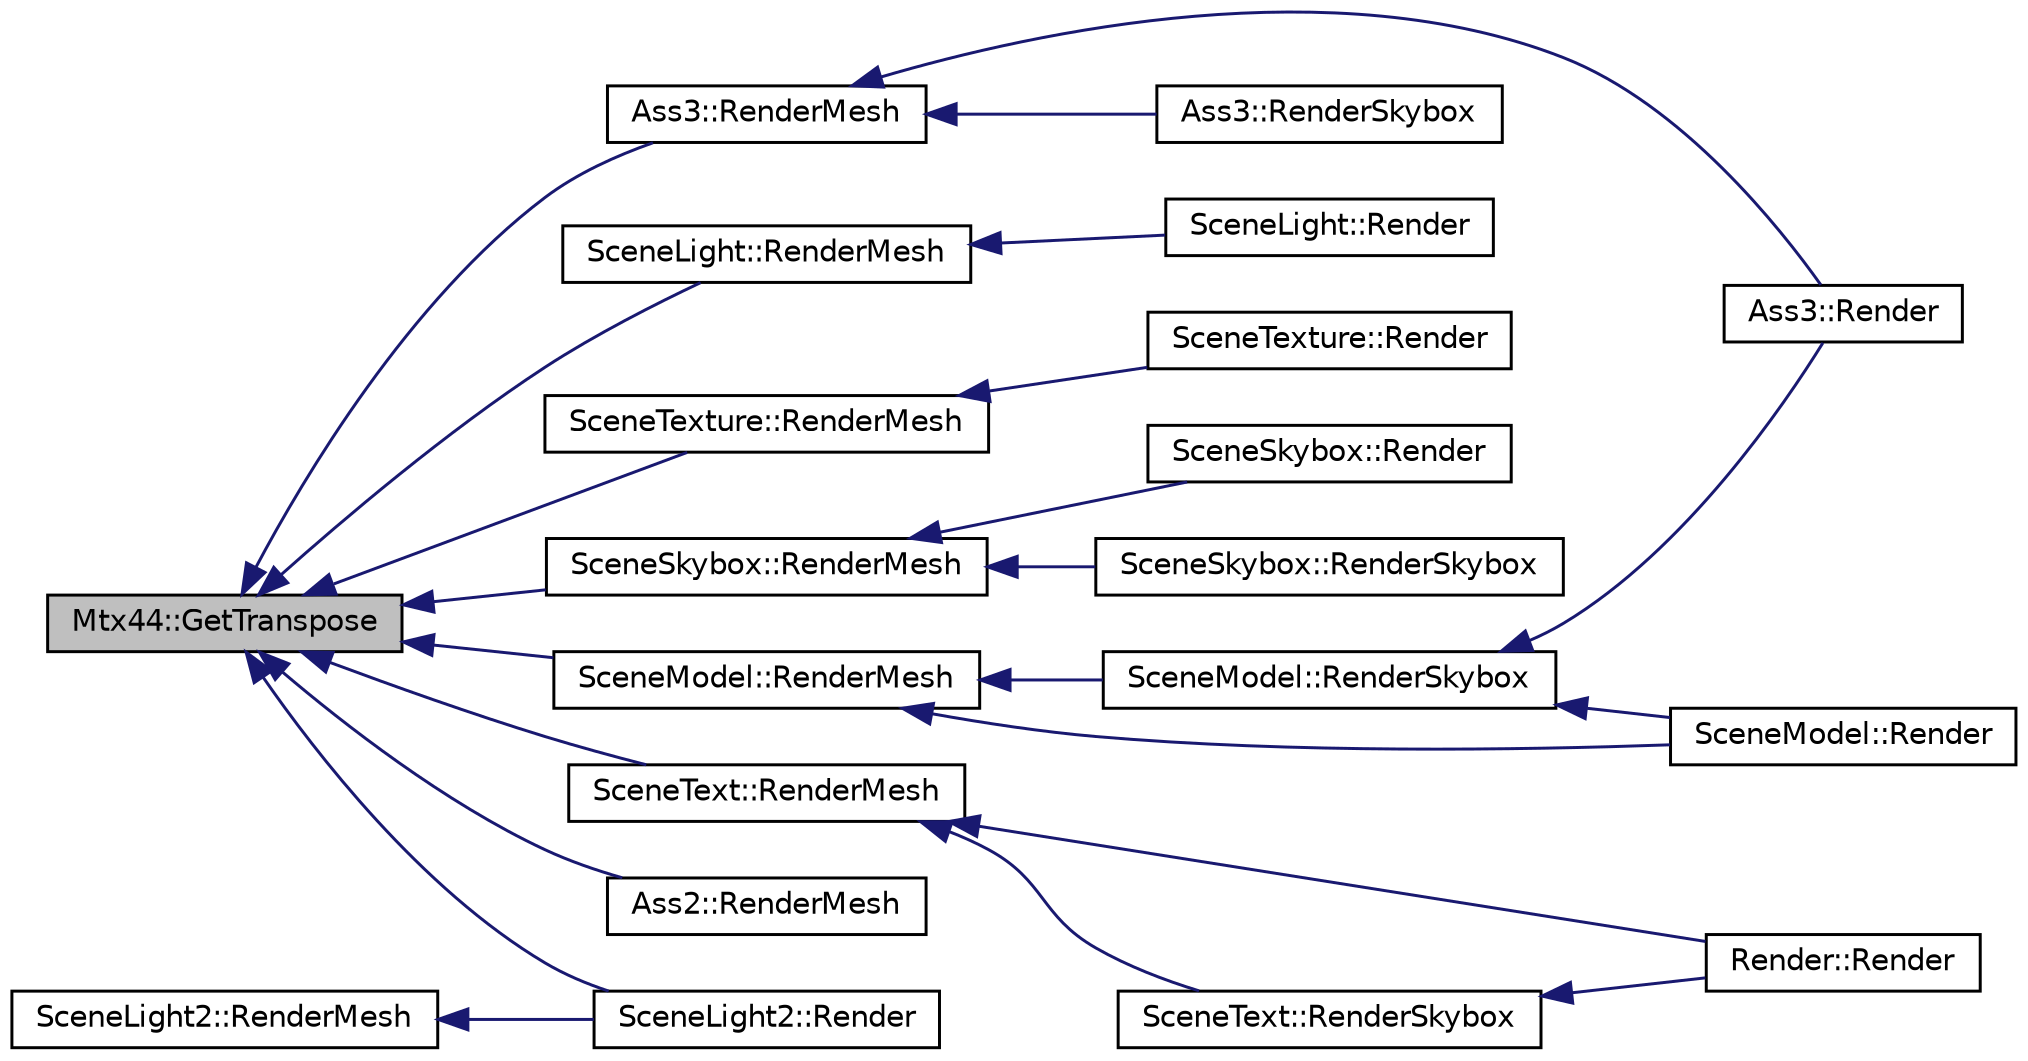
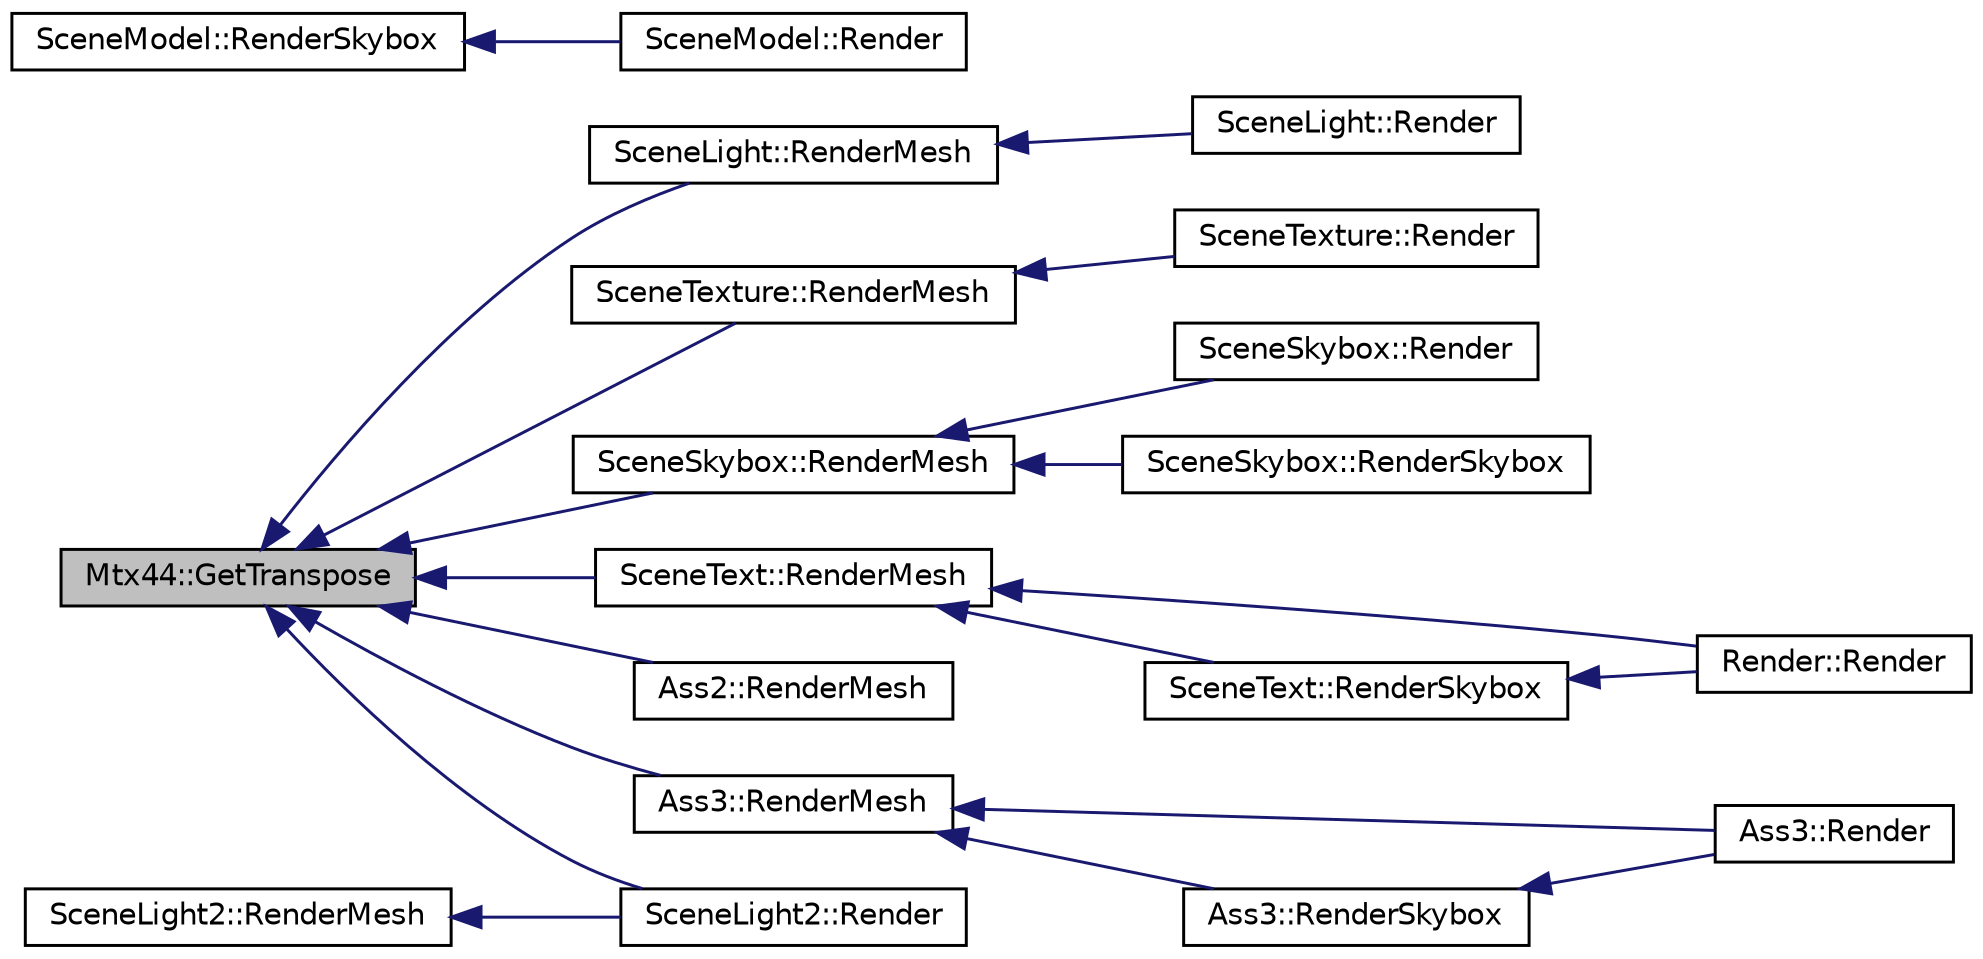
edge "Ass3::Render" -> "SceneModel::RenderSkybox": now "Ass3::Render" -> "Ass3::RenderSkybox"
node "SceneModel::RenderMesh": removed
